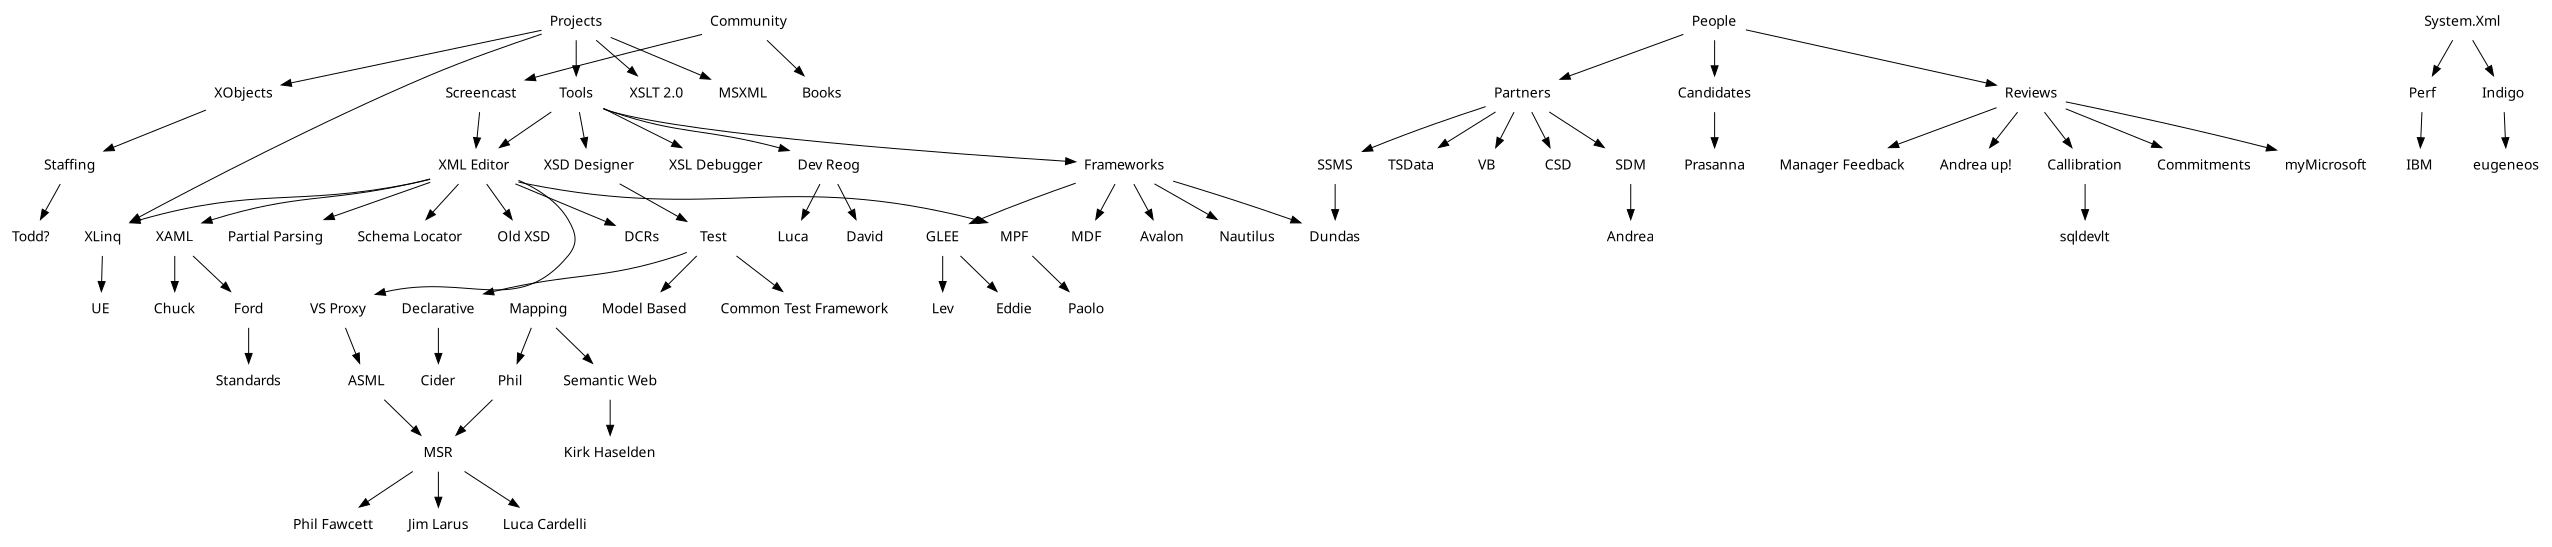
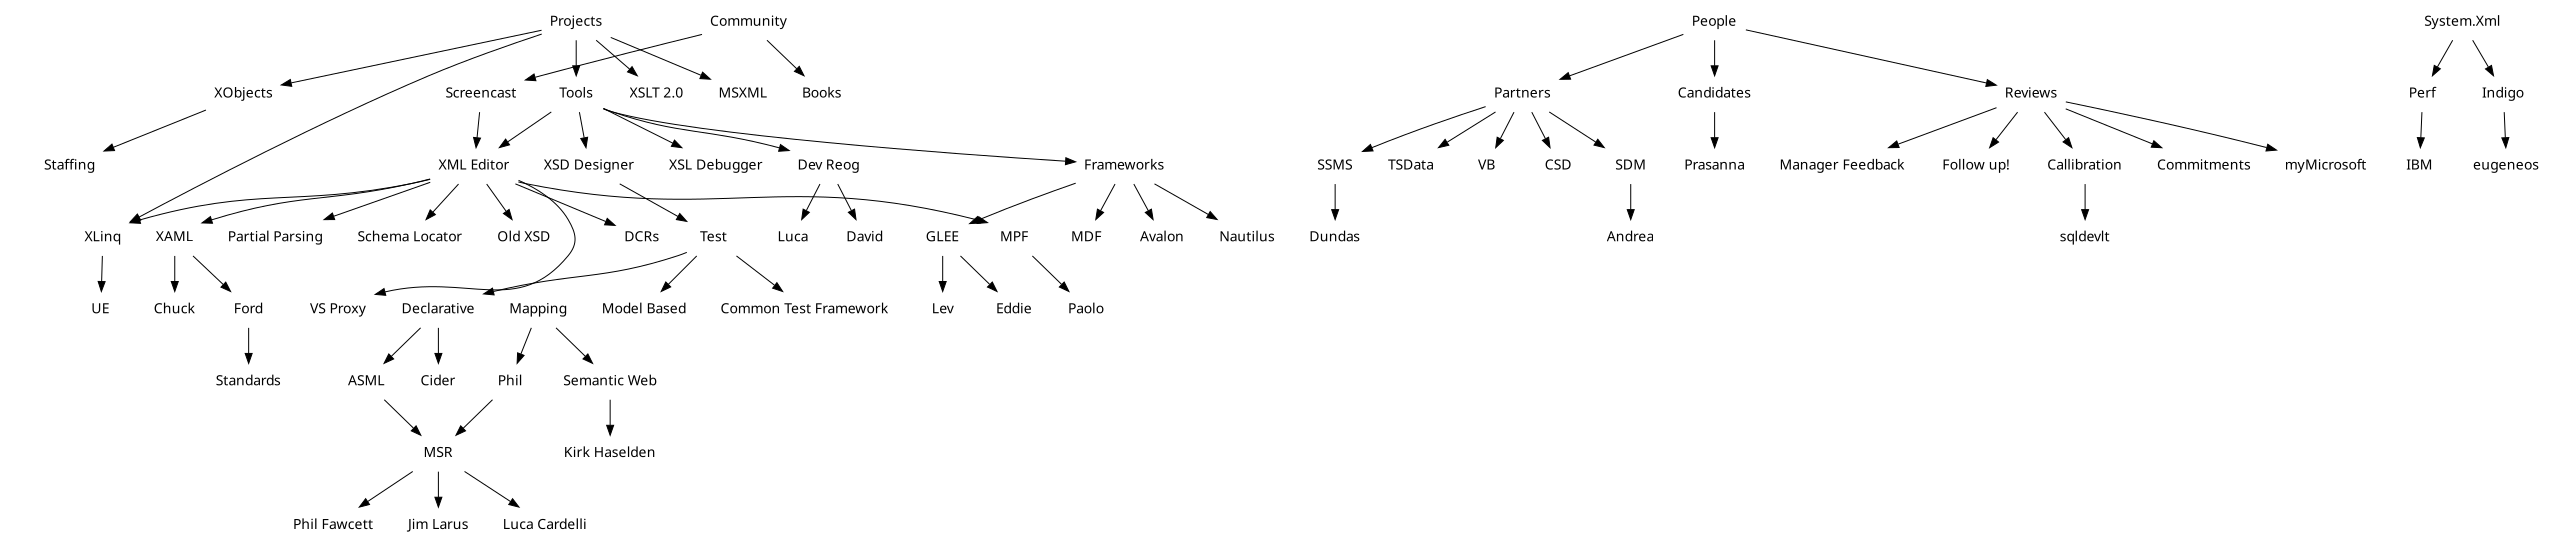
node "Andrea up!": label "Andrea up!" -> "Follow up!"
edge "Frameworks" -> "Dundas": removed
node "Todd?": removed
edge "VS Proxy" -> "ASML": now "Declarative" -> "ASML"
